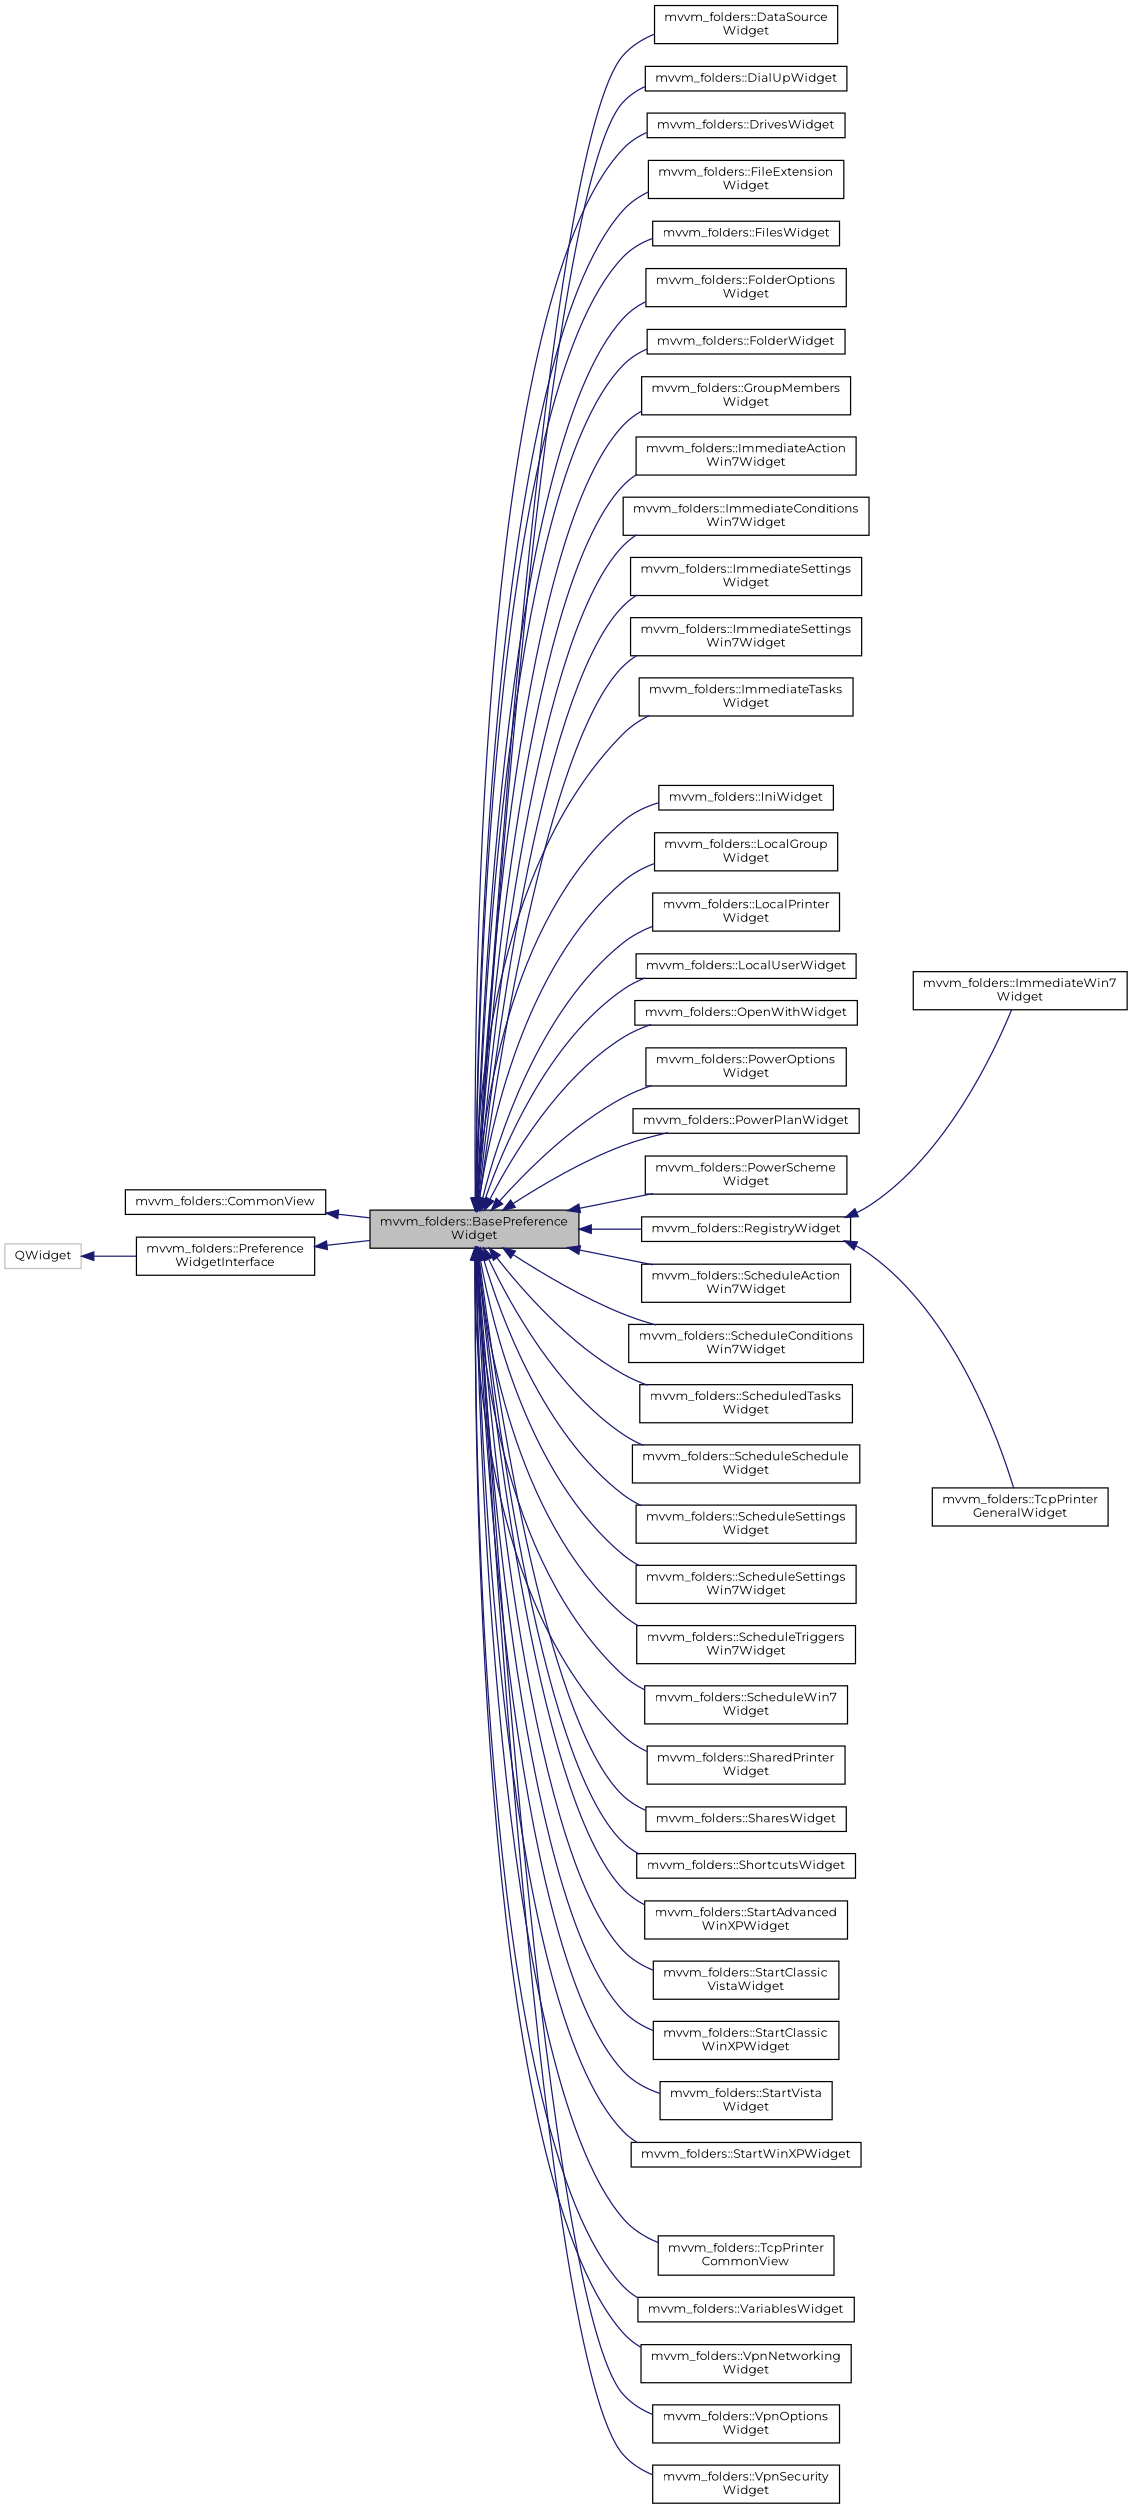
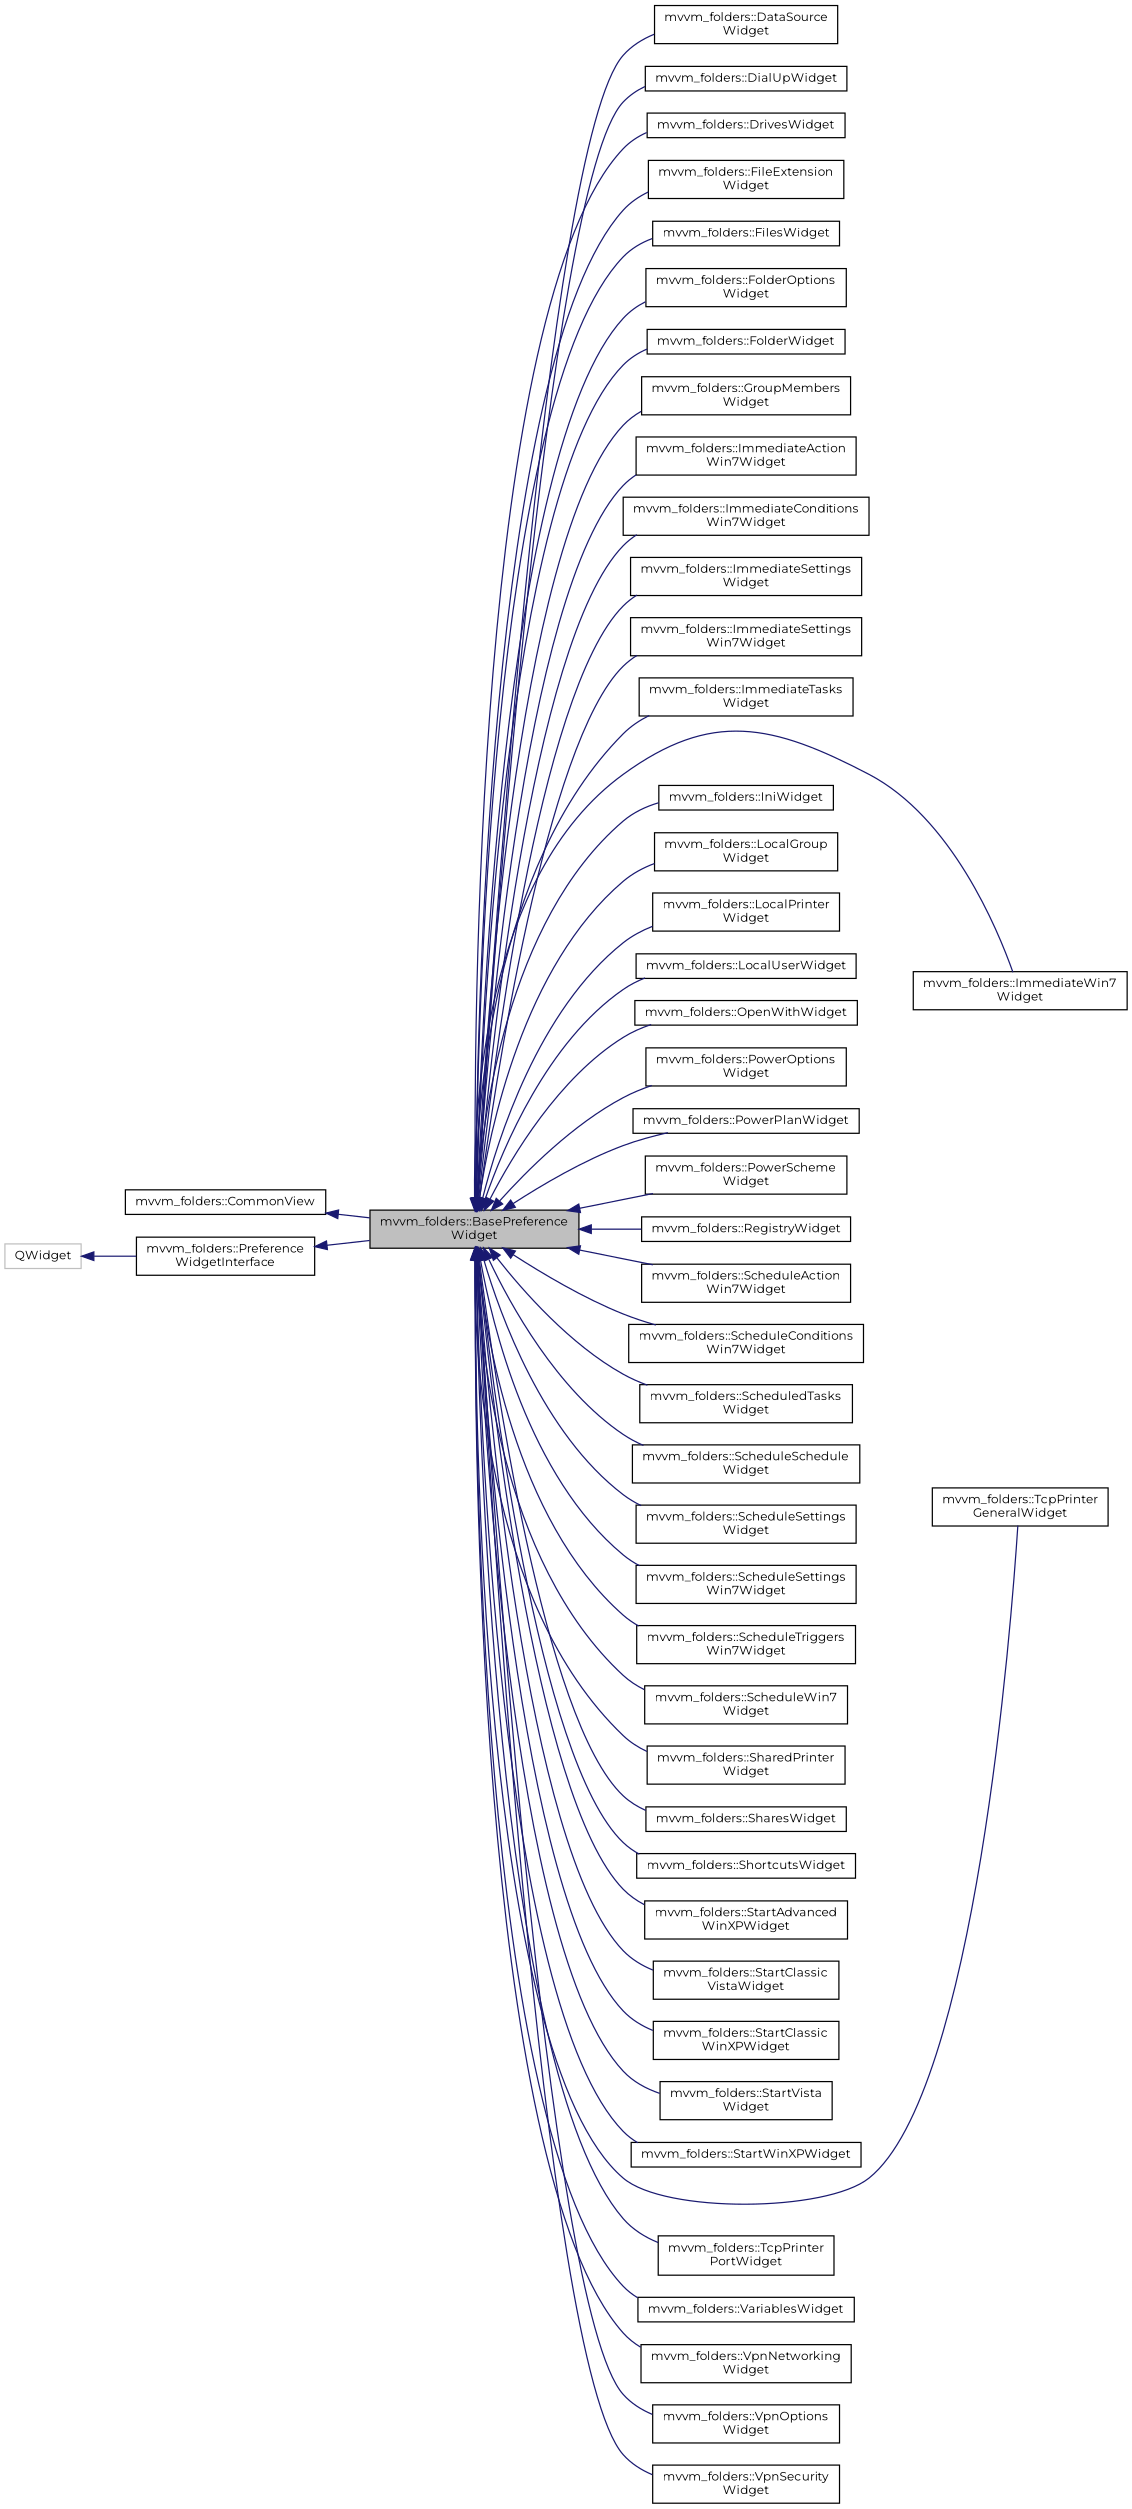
edge "mvvm_folders::ImmediateWin7 Widget" -> "mvvm_folders::RegistryWidget": now "mvvm_folders::ImmediateWin7 Widget" -> "mvvm_folders::BasePreference Widget"
edge "mvvm_folders::TcpPrinter GeneralWidget" -> "mvvm_folders::RegistryWidget": now "mvvm_folders::TcpPrinter GeneralWidget" -> "mvvm_folders::BasePreference Widget"
node "mvvm_folders::TcpPrinter CommonView": label "mvvm_folders::TcpPrinter CommonView" -> "mvvm_folders::TcpPrinter PortWidget"
